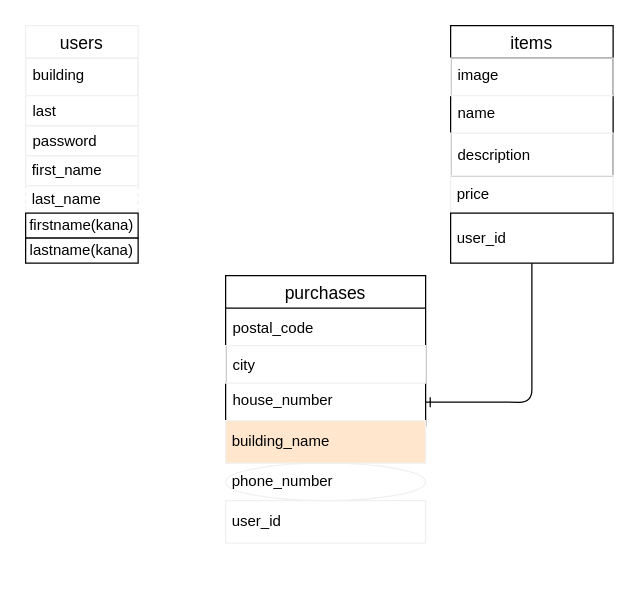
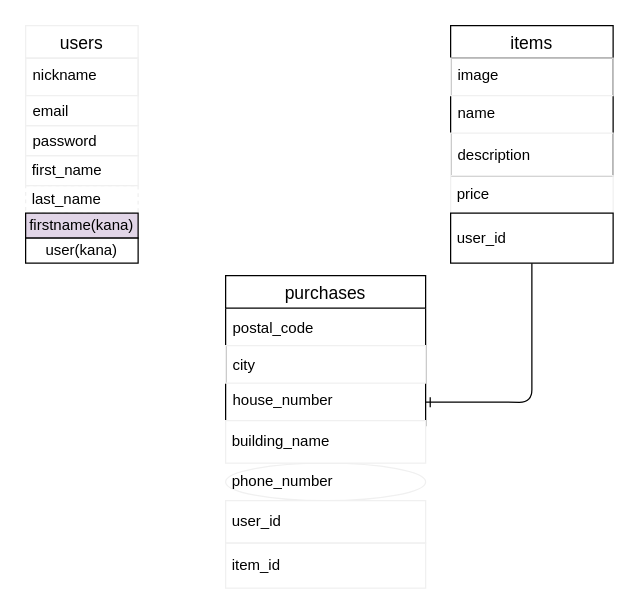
node "building": label "building" -> "nickname"
node "last": label "last" -> "email"
node "firstname(kana)": fillcolor #ffffff -> #e1d5e7
node "lastname(kana)": label "lastname(kana)" -> "user(kana)"
node "building_name": fillcolor #ffe6cc -> #ffffff
node "item_id": added
